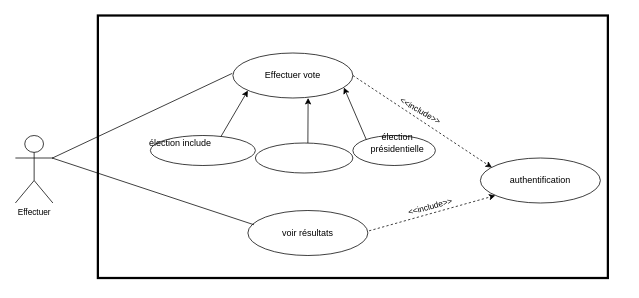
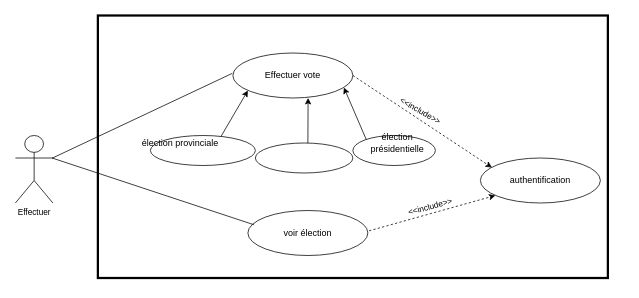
node "élection include": label "élection include" -> "élection provinciale"
node "voir résultats": label "voir résultats" -> "voir élection"
